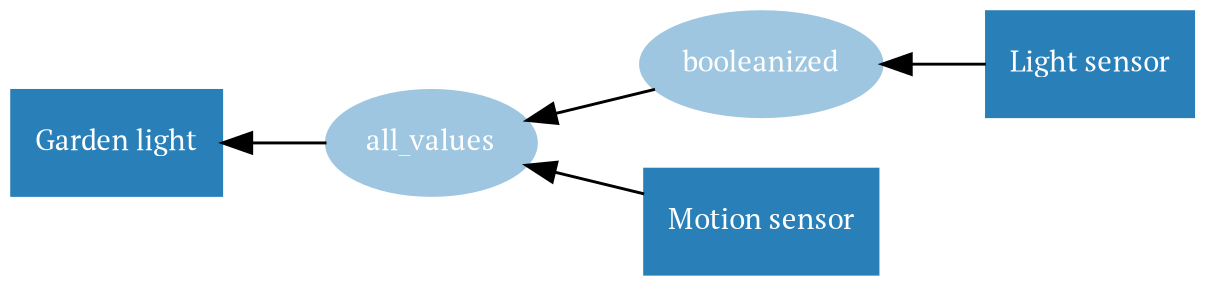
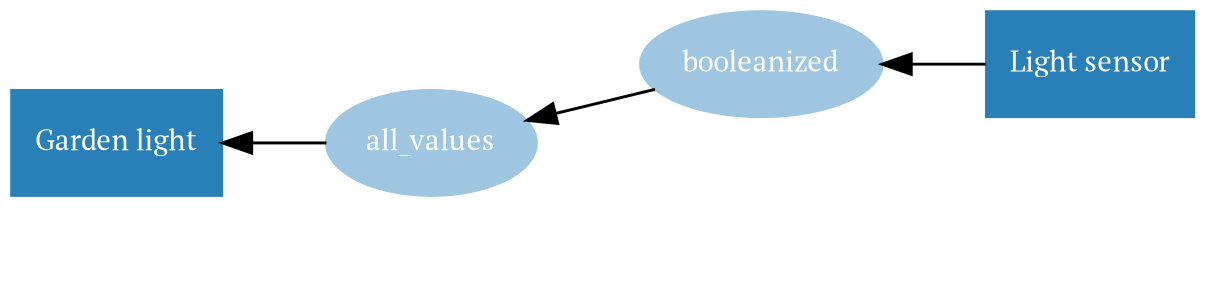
node "Motion sensor": removed
